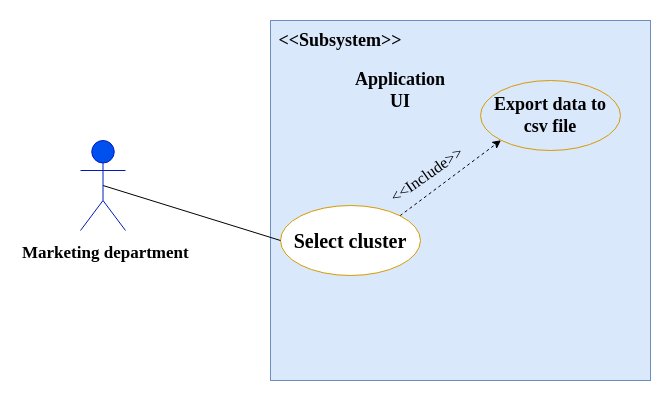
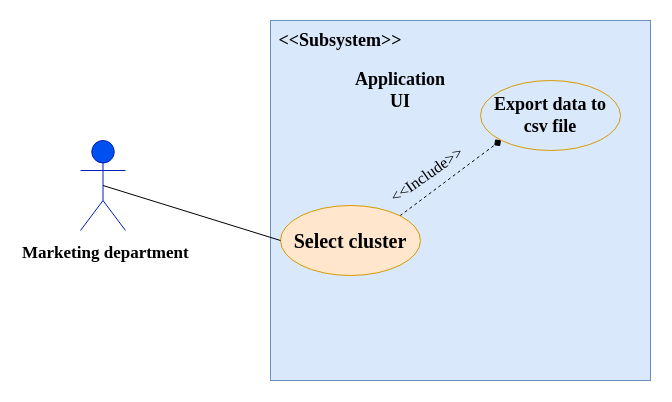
edge "Select cluster" -> "Export data to csv file": arrowhead classic -> diamond
node "Select cluster": fillcolor #ffffff -> #ffe6cc
